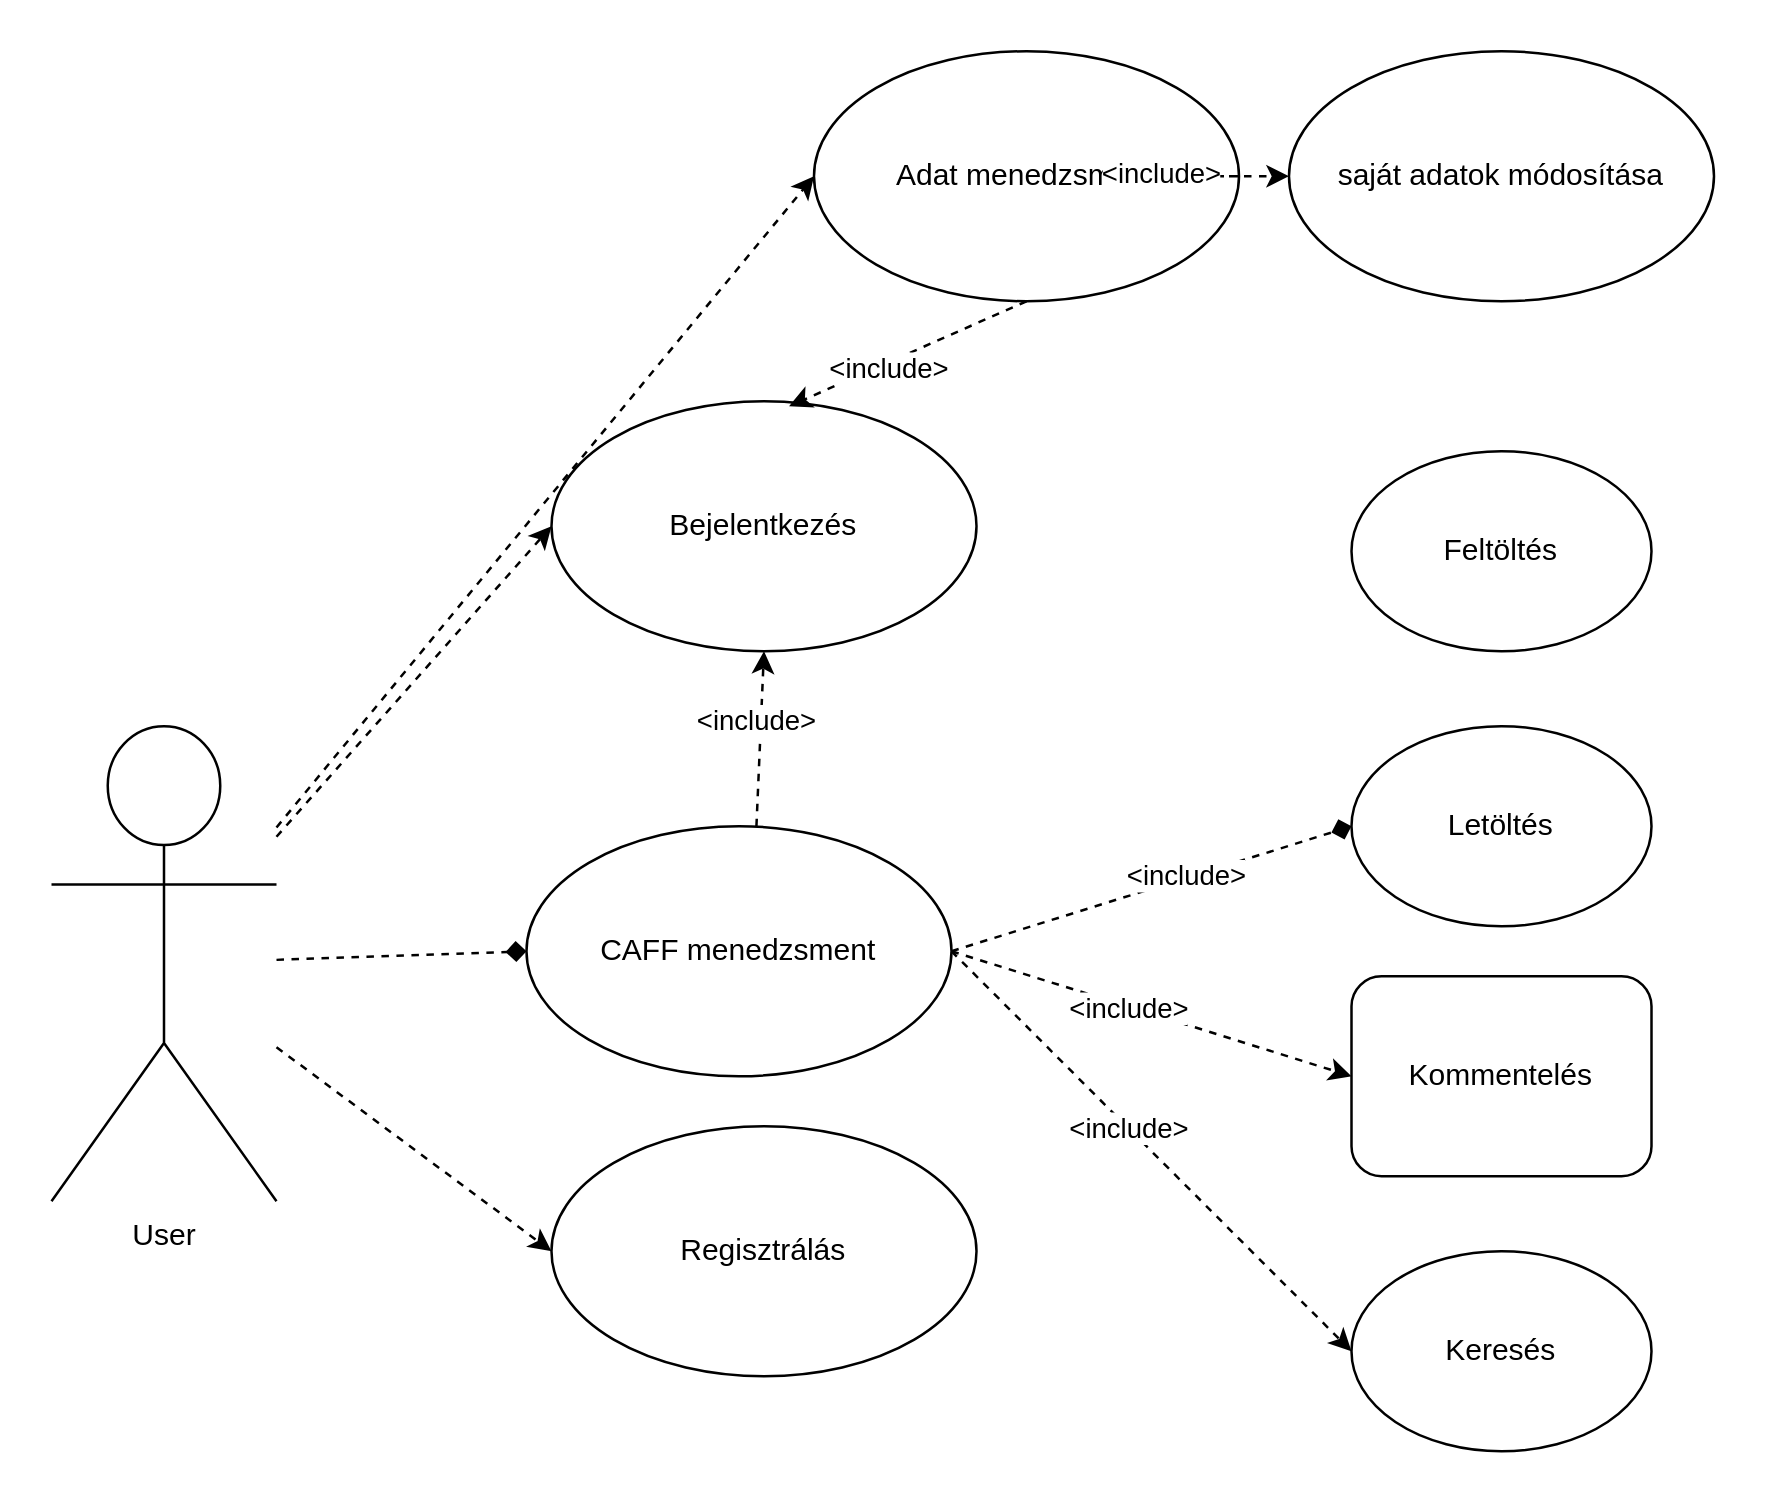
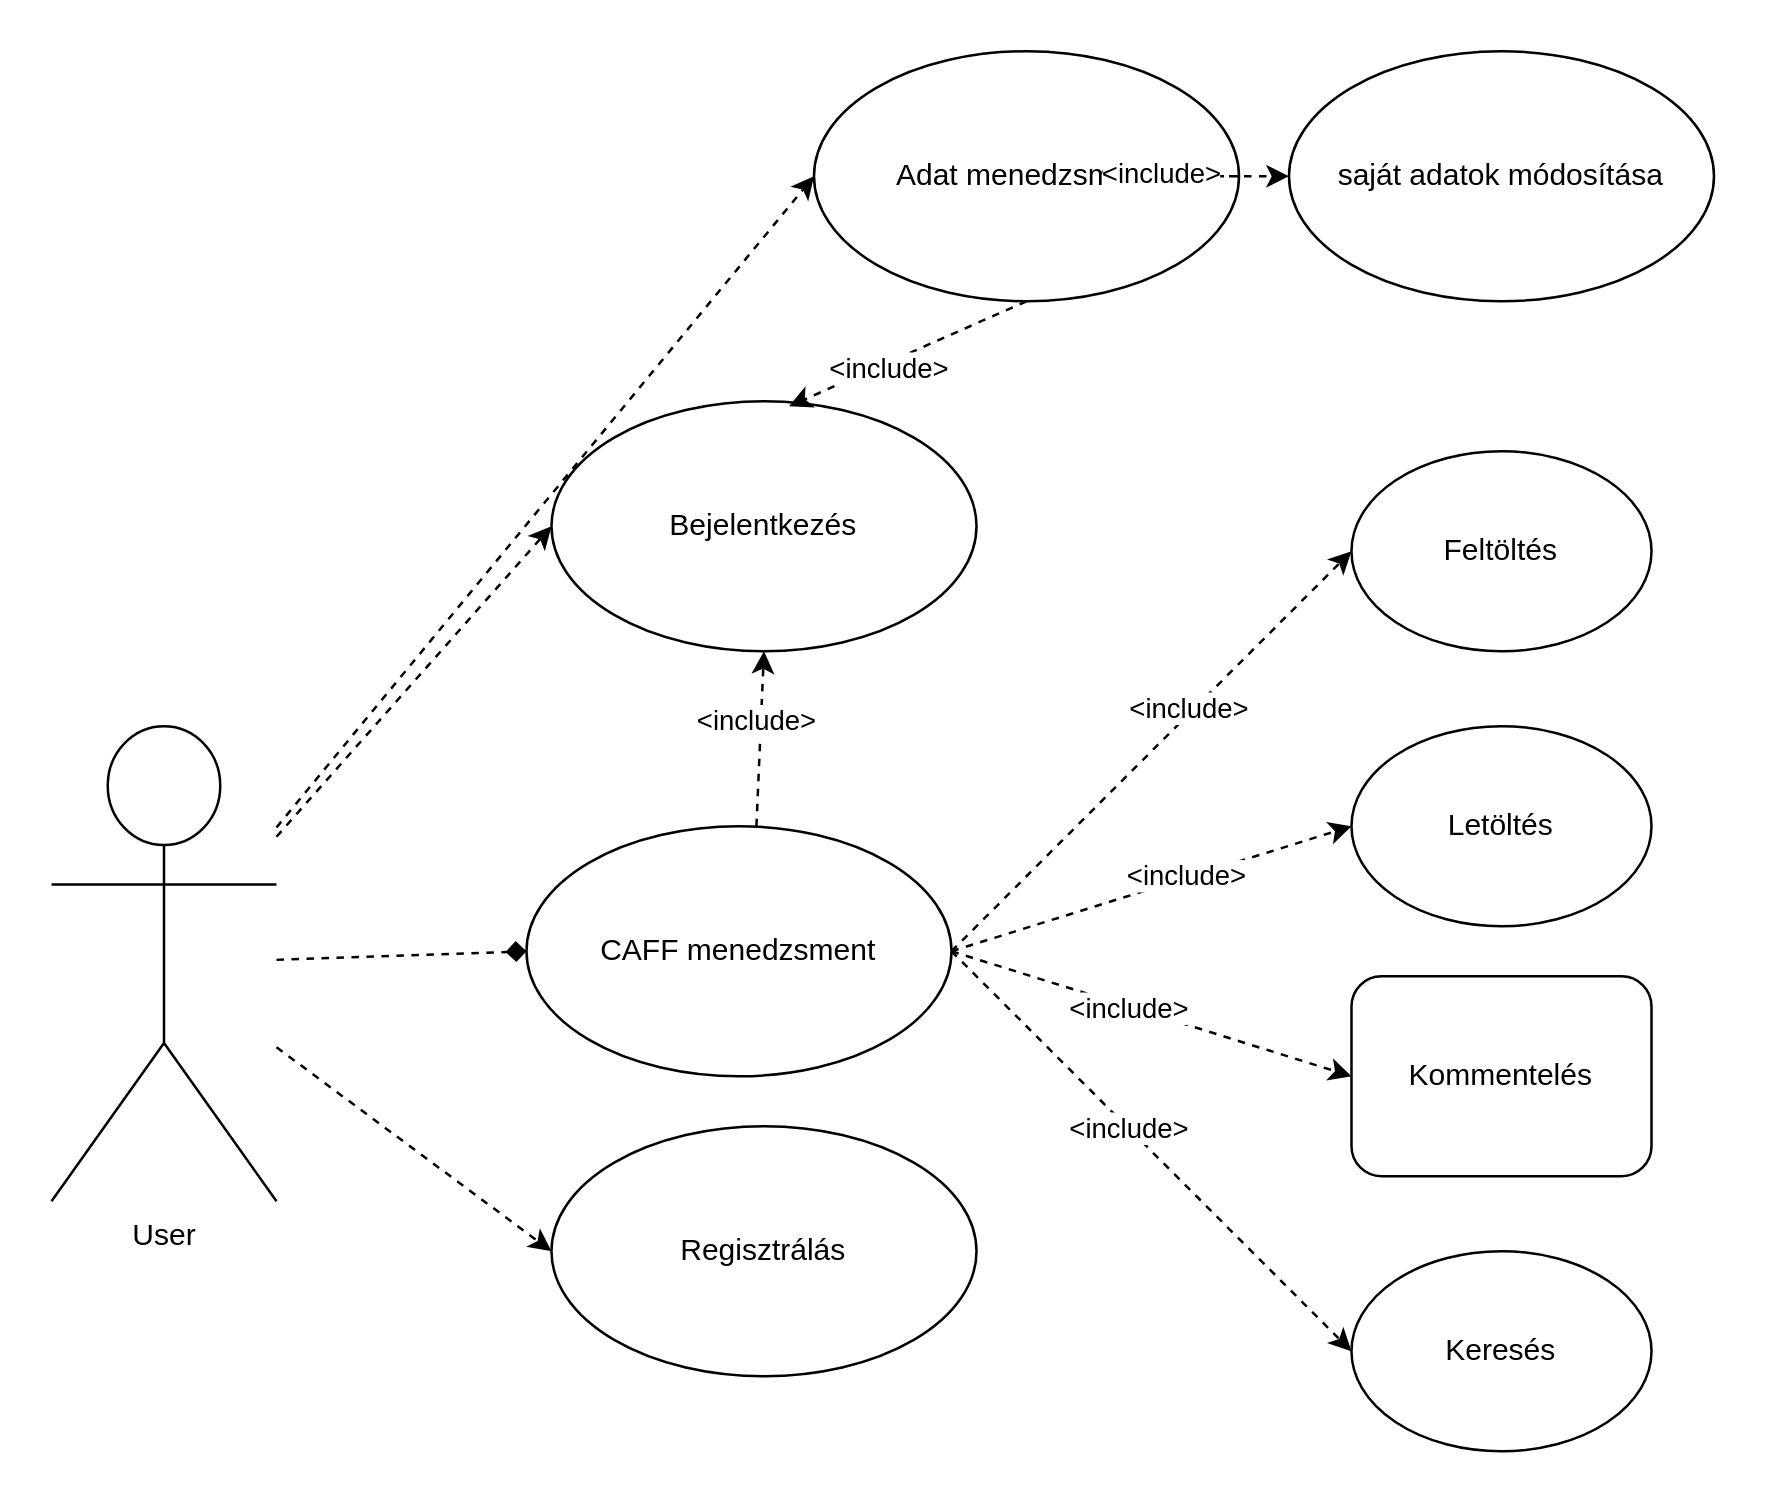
edge "CAFF menedzsment" -> "Feltöltés": added, label "<include>"
edge "CAFF menedzsment" -> "Letöltés": arrowhead diamond -> classic
